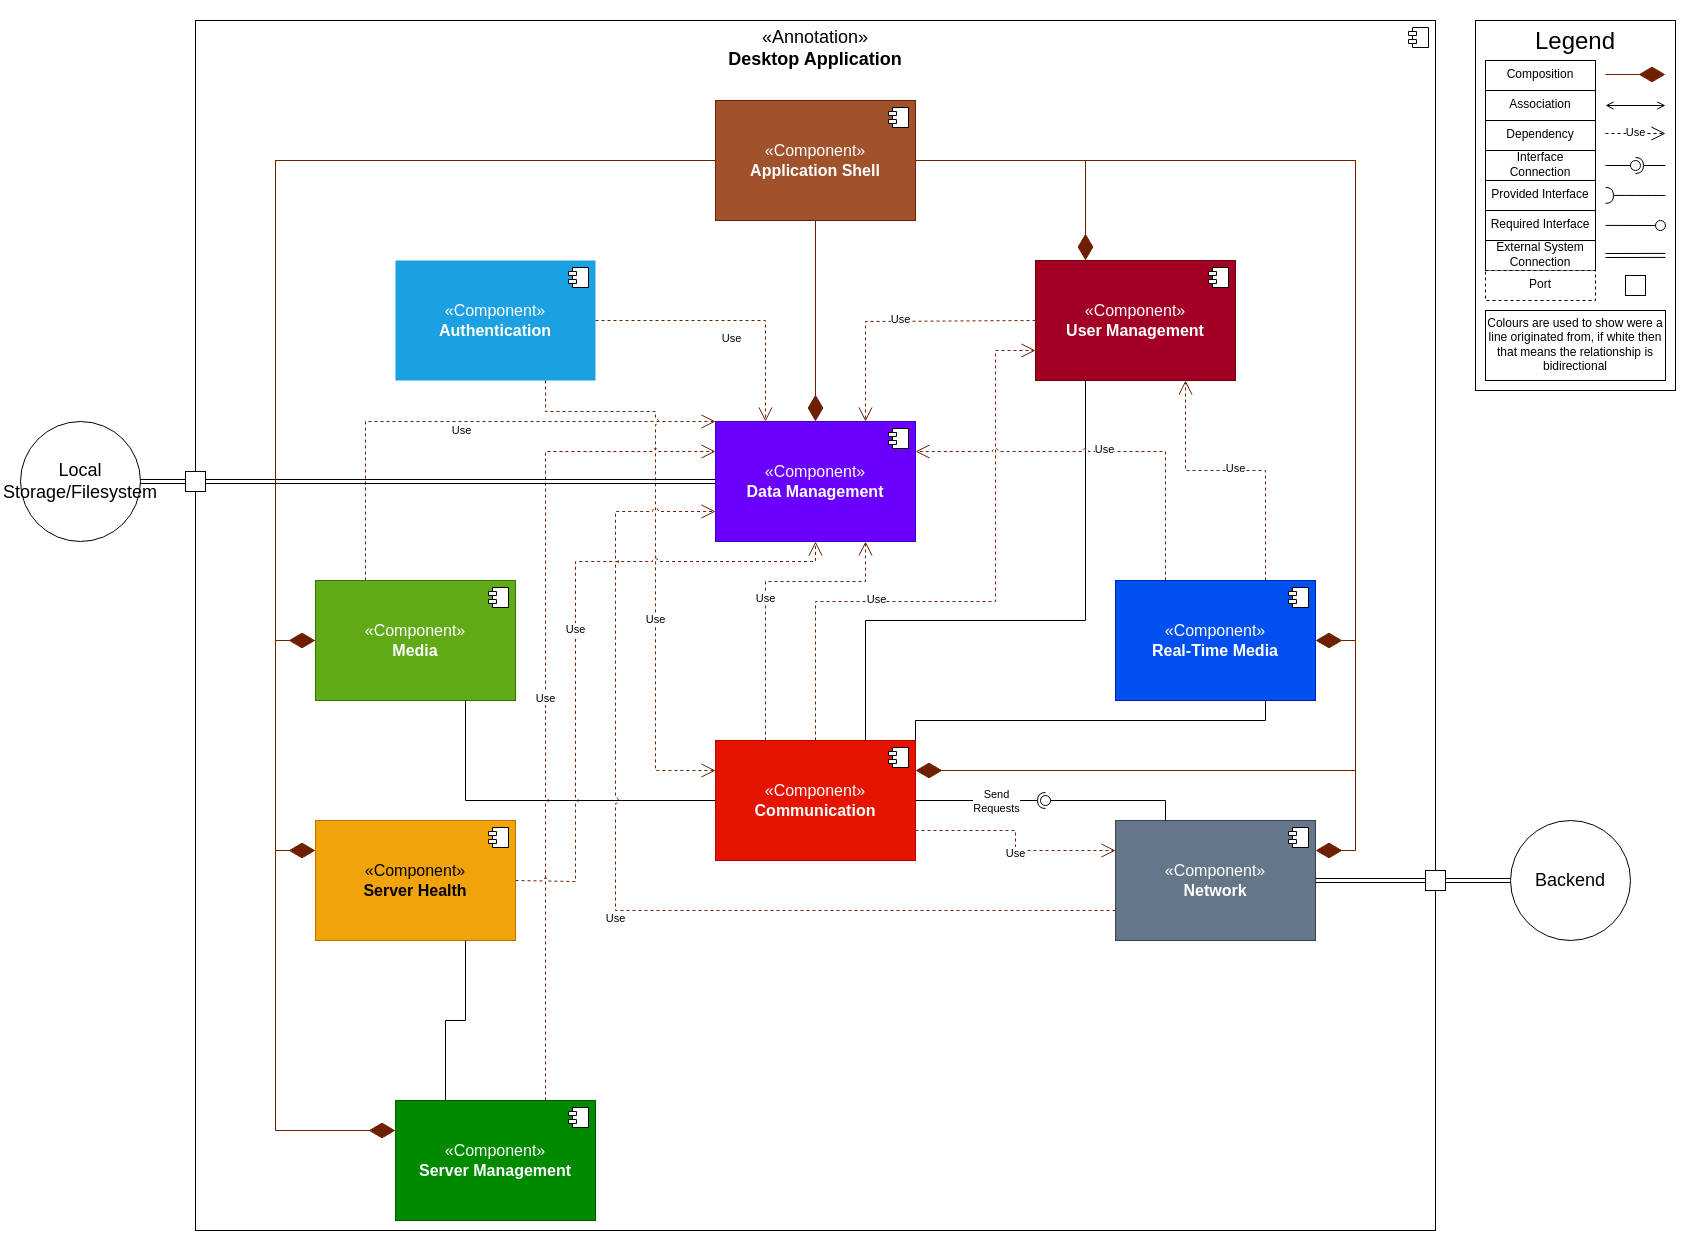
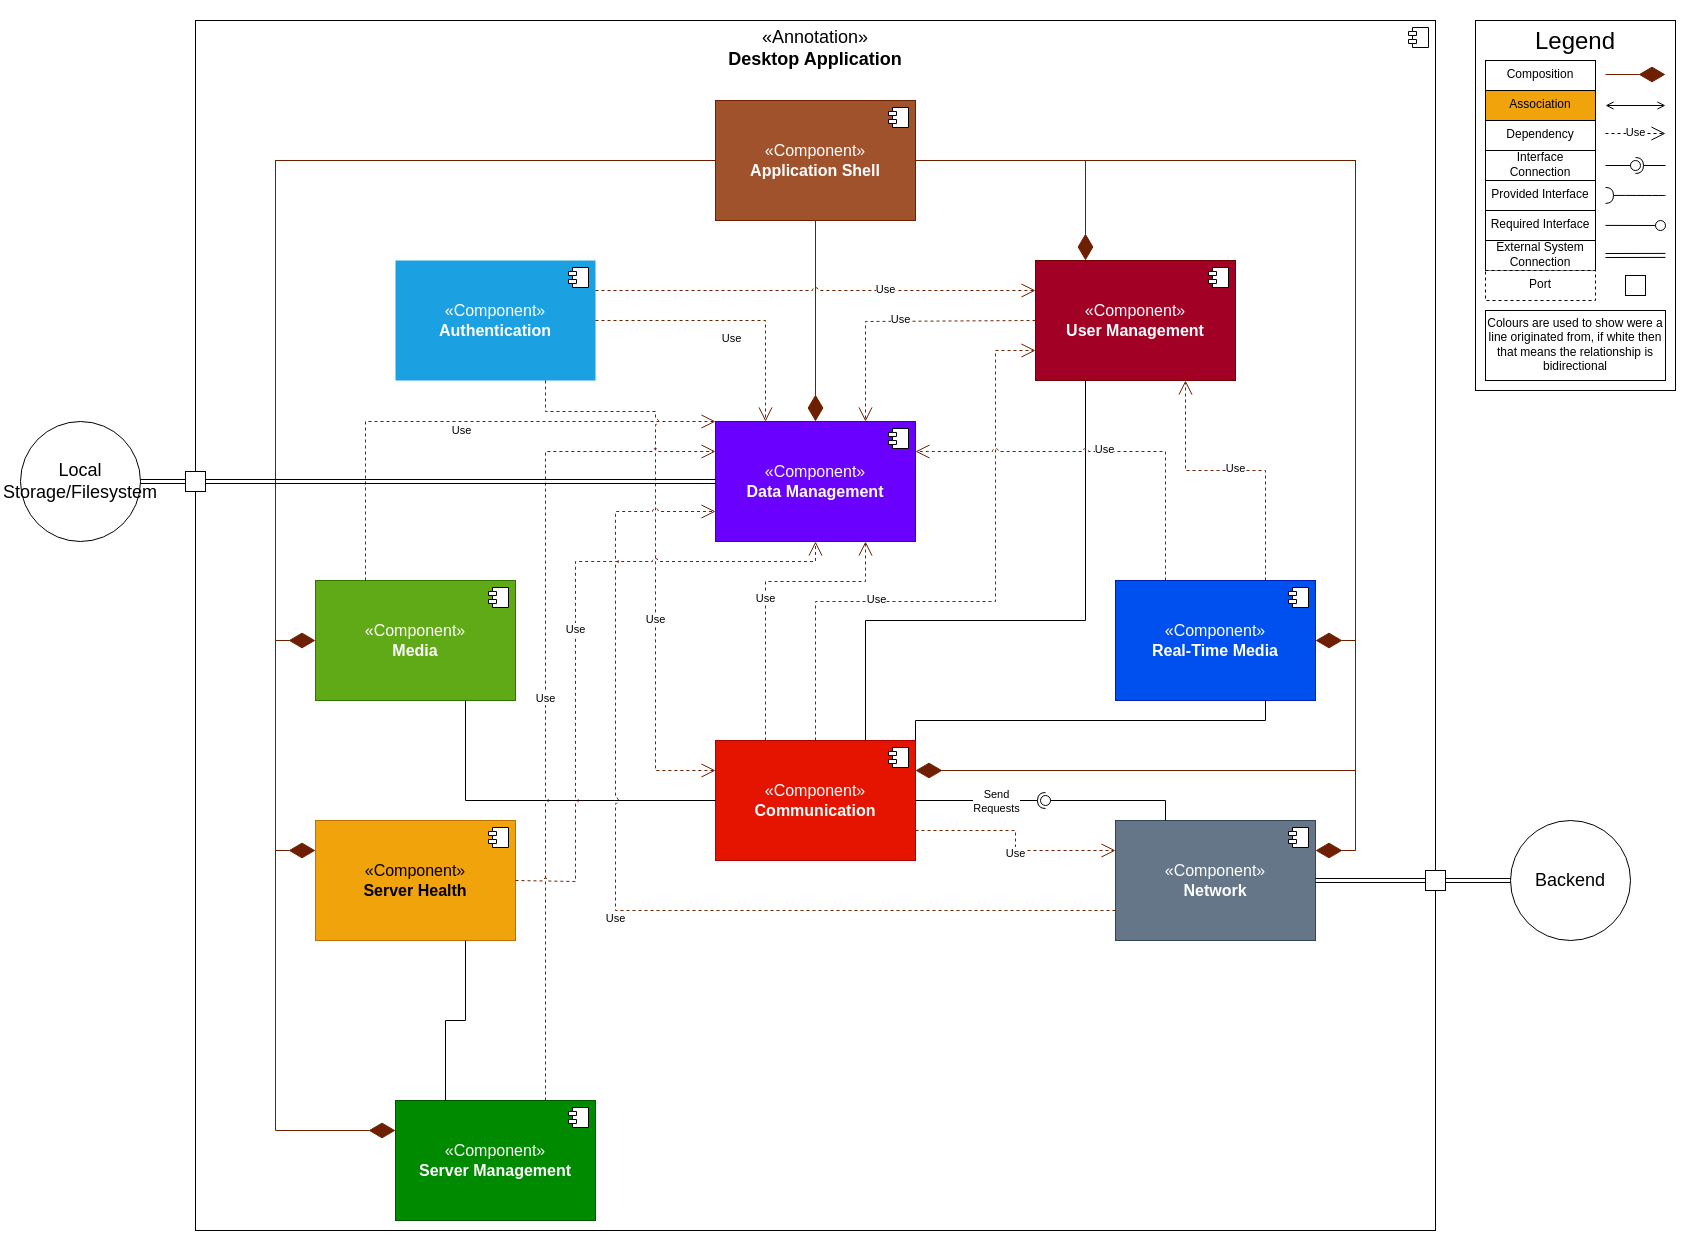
node "Association": fillcolor #ffffff -> #f0a30a
edge "«Component» Authentication" -> "«Component» User Management": added, label "Use"
